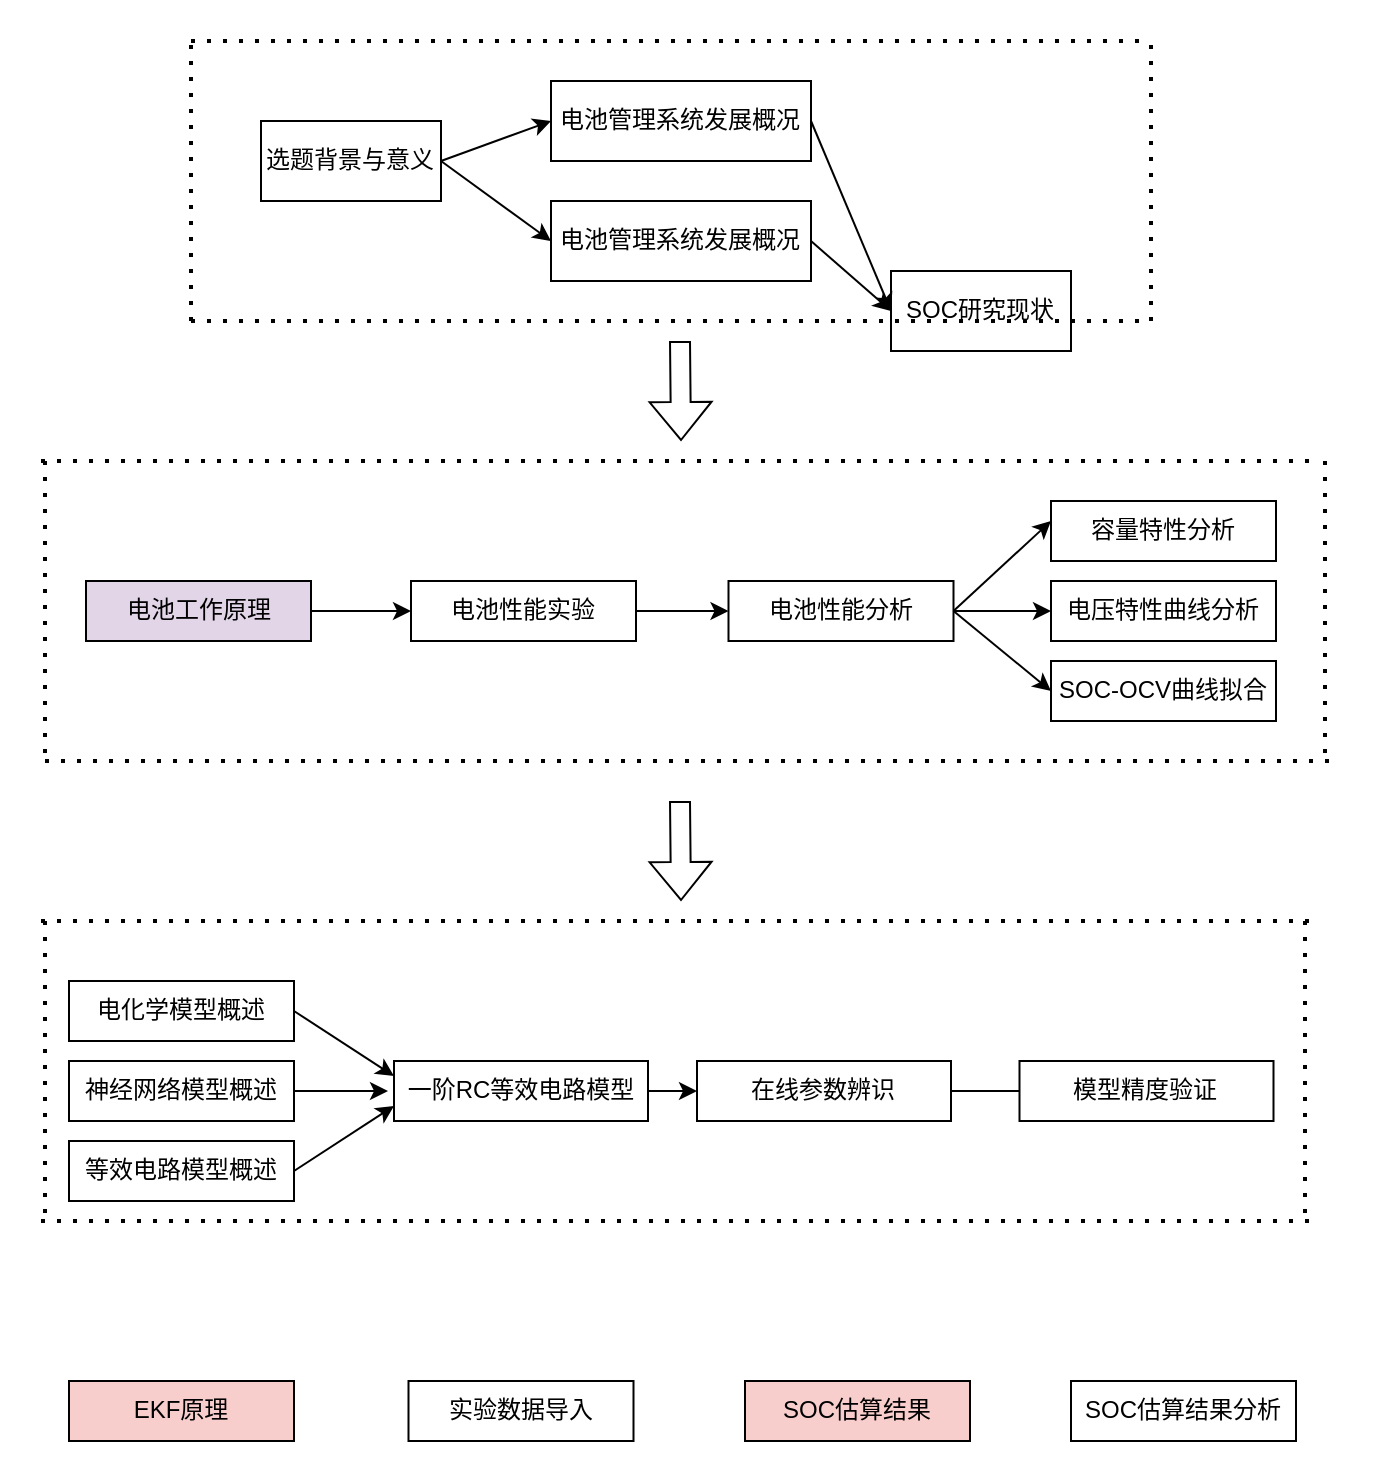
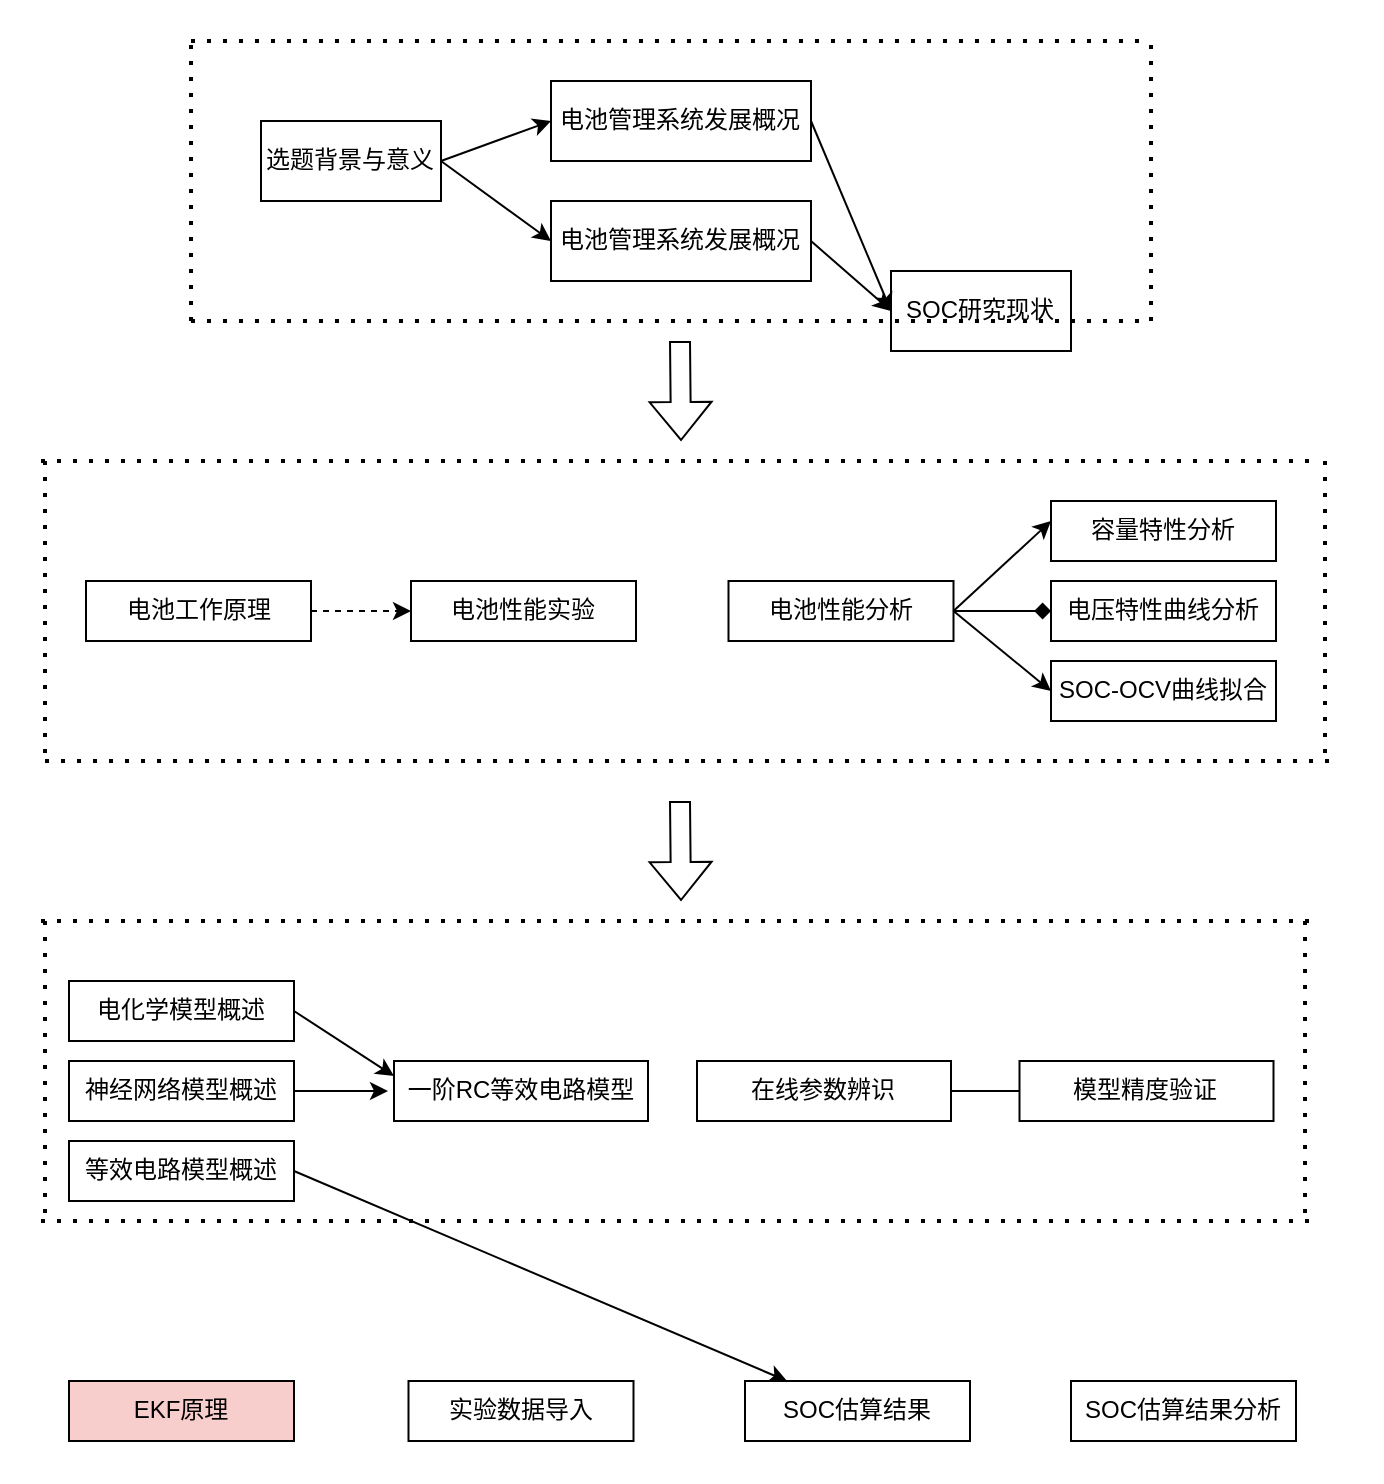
node "电池工作原理": fillcolor #e1d5e7 -> #ffffff
edge "电池工作原理" -> "电池性能实验": style solid -> dashed
edge "电池性能实验" -> "电池性能分析": removed
edge "电池性能分析" -> "电压特性曲线分析": arrowhead classic -> diamond
edge "一阶RC等效电路模型" -> "在线参数辨识": removed
edge "等效电路模型概述" -> "一阶RC等效电路模型": now "等效电路模型概述" -> "SOC估算结果"
node "SOC估算结果": fillcolor #f8cecc -> #ffffff
